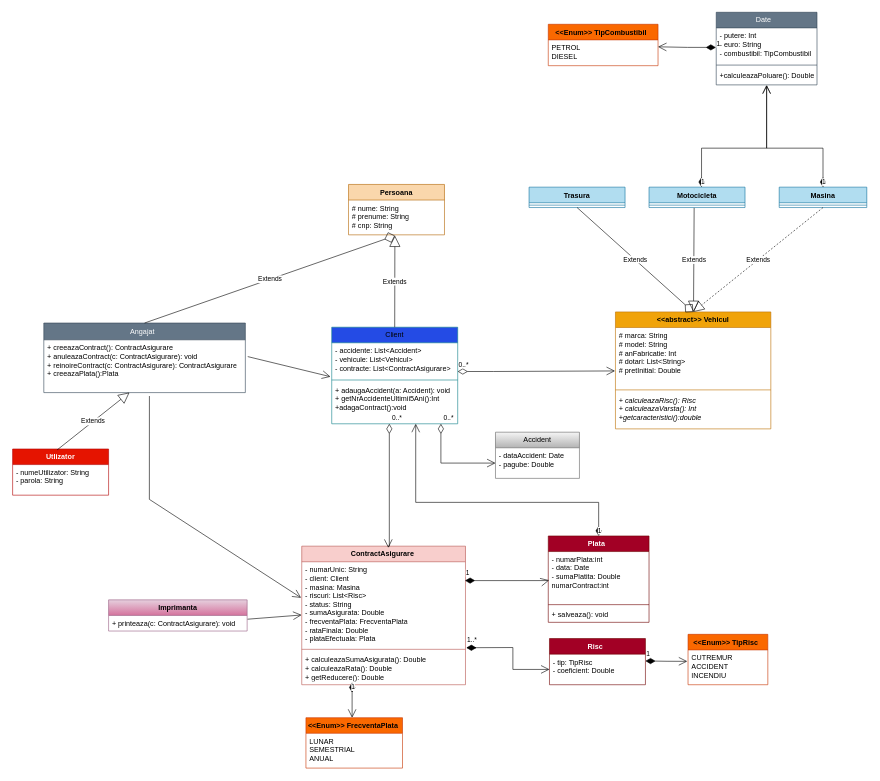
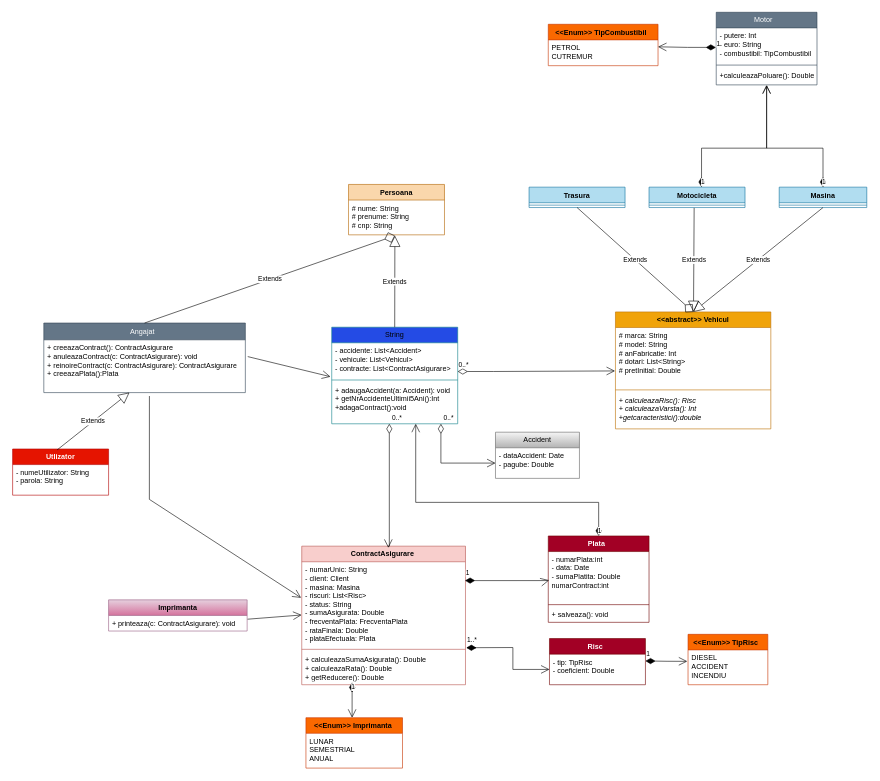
node "Date": label "Date" -> "Motor"
node "PETROL DIESEL": label "PETROL DIESEL" -> "PETROL CUTREMUR"
edge "Masina" -> "<<abstract>> Vehicul": style dashed -> solid
node "Client": label "Client" -> "String"
node "CUTREMUR ACCIDENT INCENDIU": label "CUTREMUR ACCIDENT INCENDIU" -> "DIESEL ACCIDENT INCENDIU"
node "<<Enum>> FrecventaPlata": label "<<Enum>> FrecventaPlata" -> "<<Enum>> Imprimanta"
